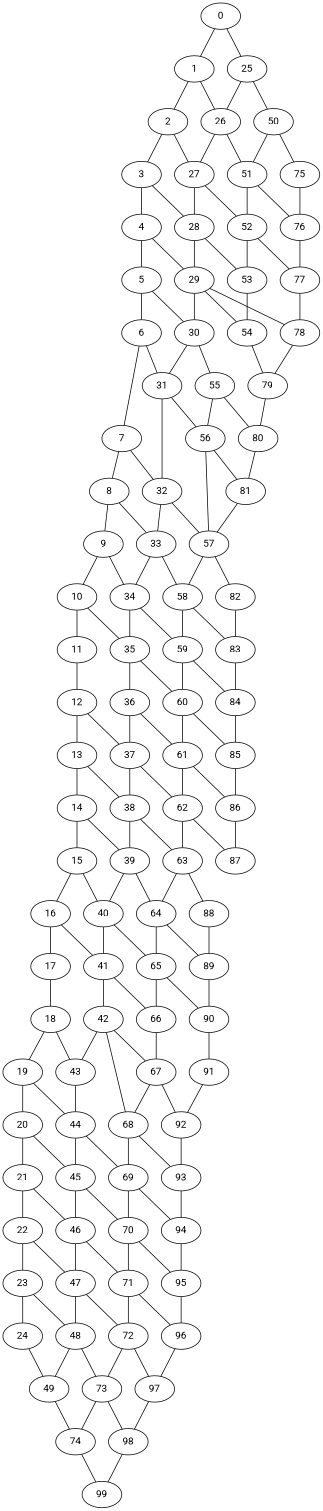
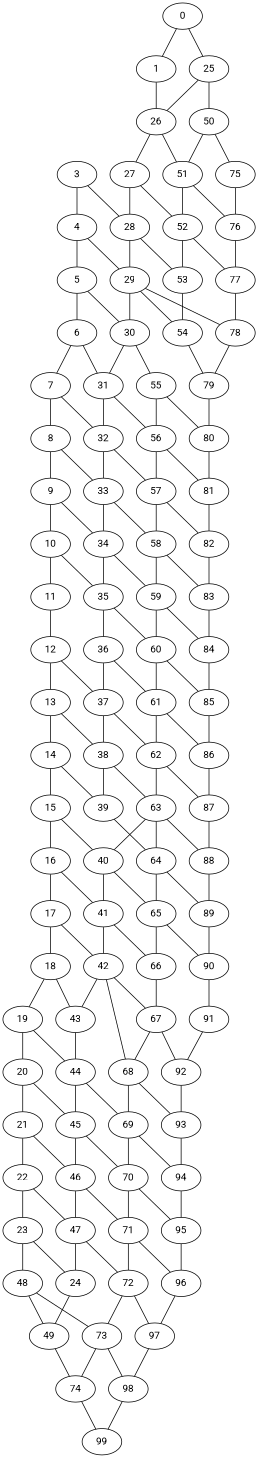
node "2": removed
edge "81" -- "57": now "81" -- "82"
edge "87" -- "88": added
edge "39" -- "40": now "63" -- "40"
edge "17" -- "42": added
edge "47" -- "48": now "47" -- "24"
